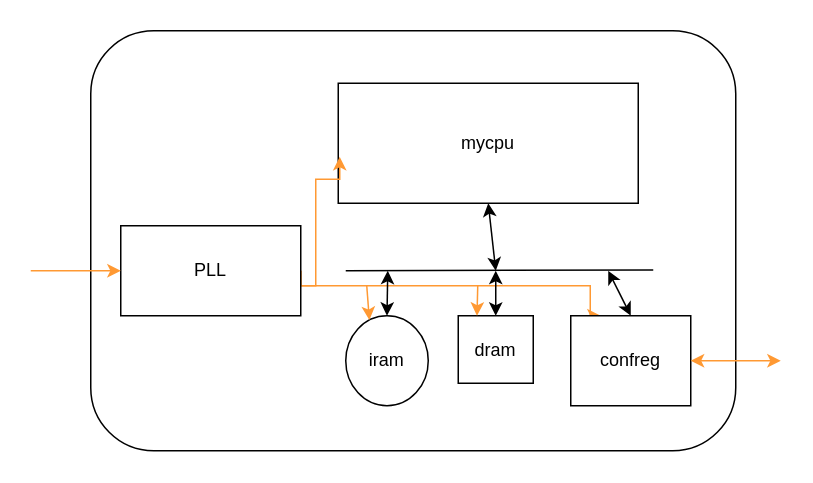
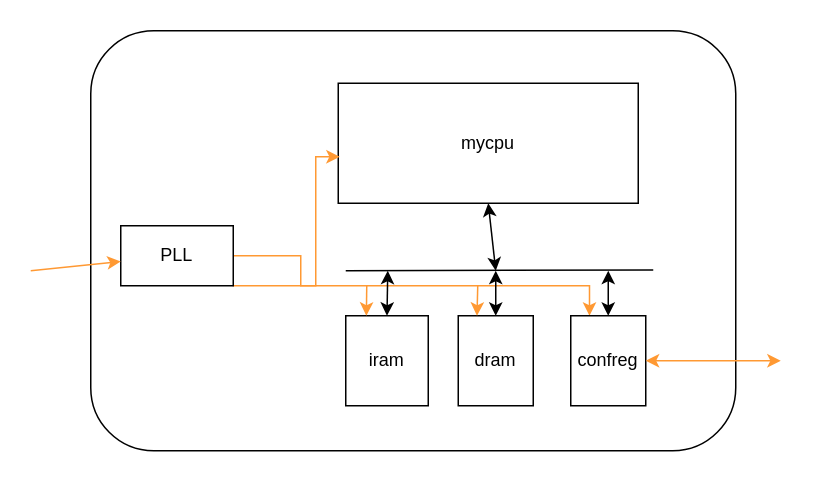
node "PLL": size 180x90 -> 113x60
node "dram": size 75x68 -> 75x90
node "iram": shape ellipse -> rectangle
node "confreg": size 120x90 -> 75x90
